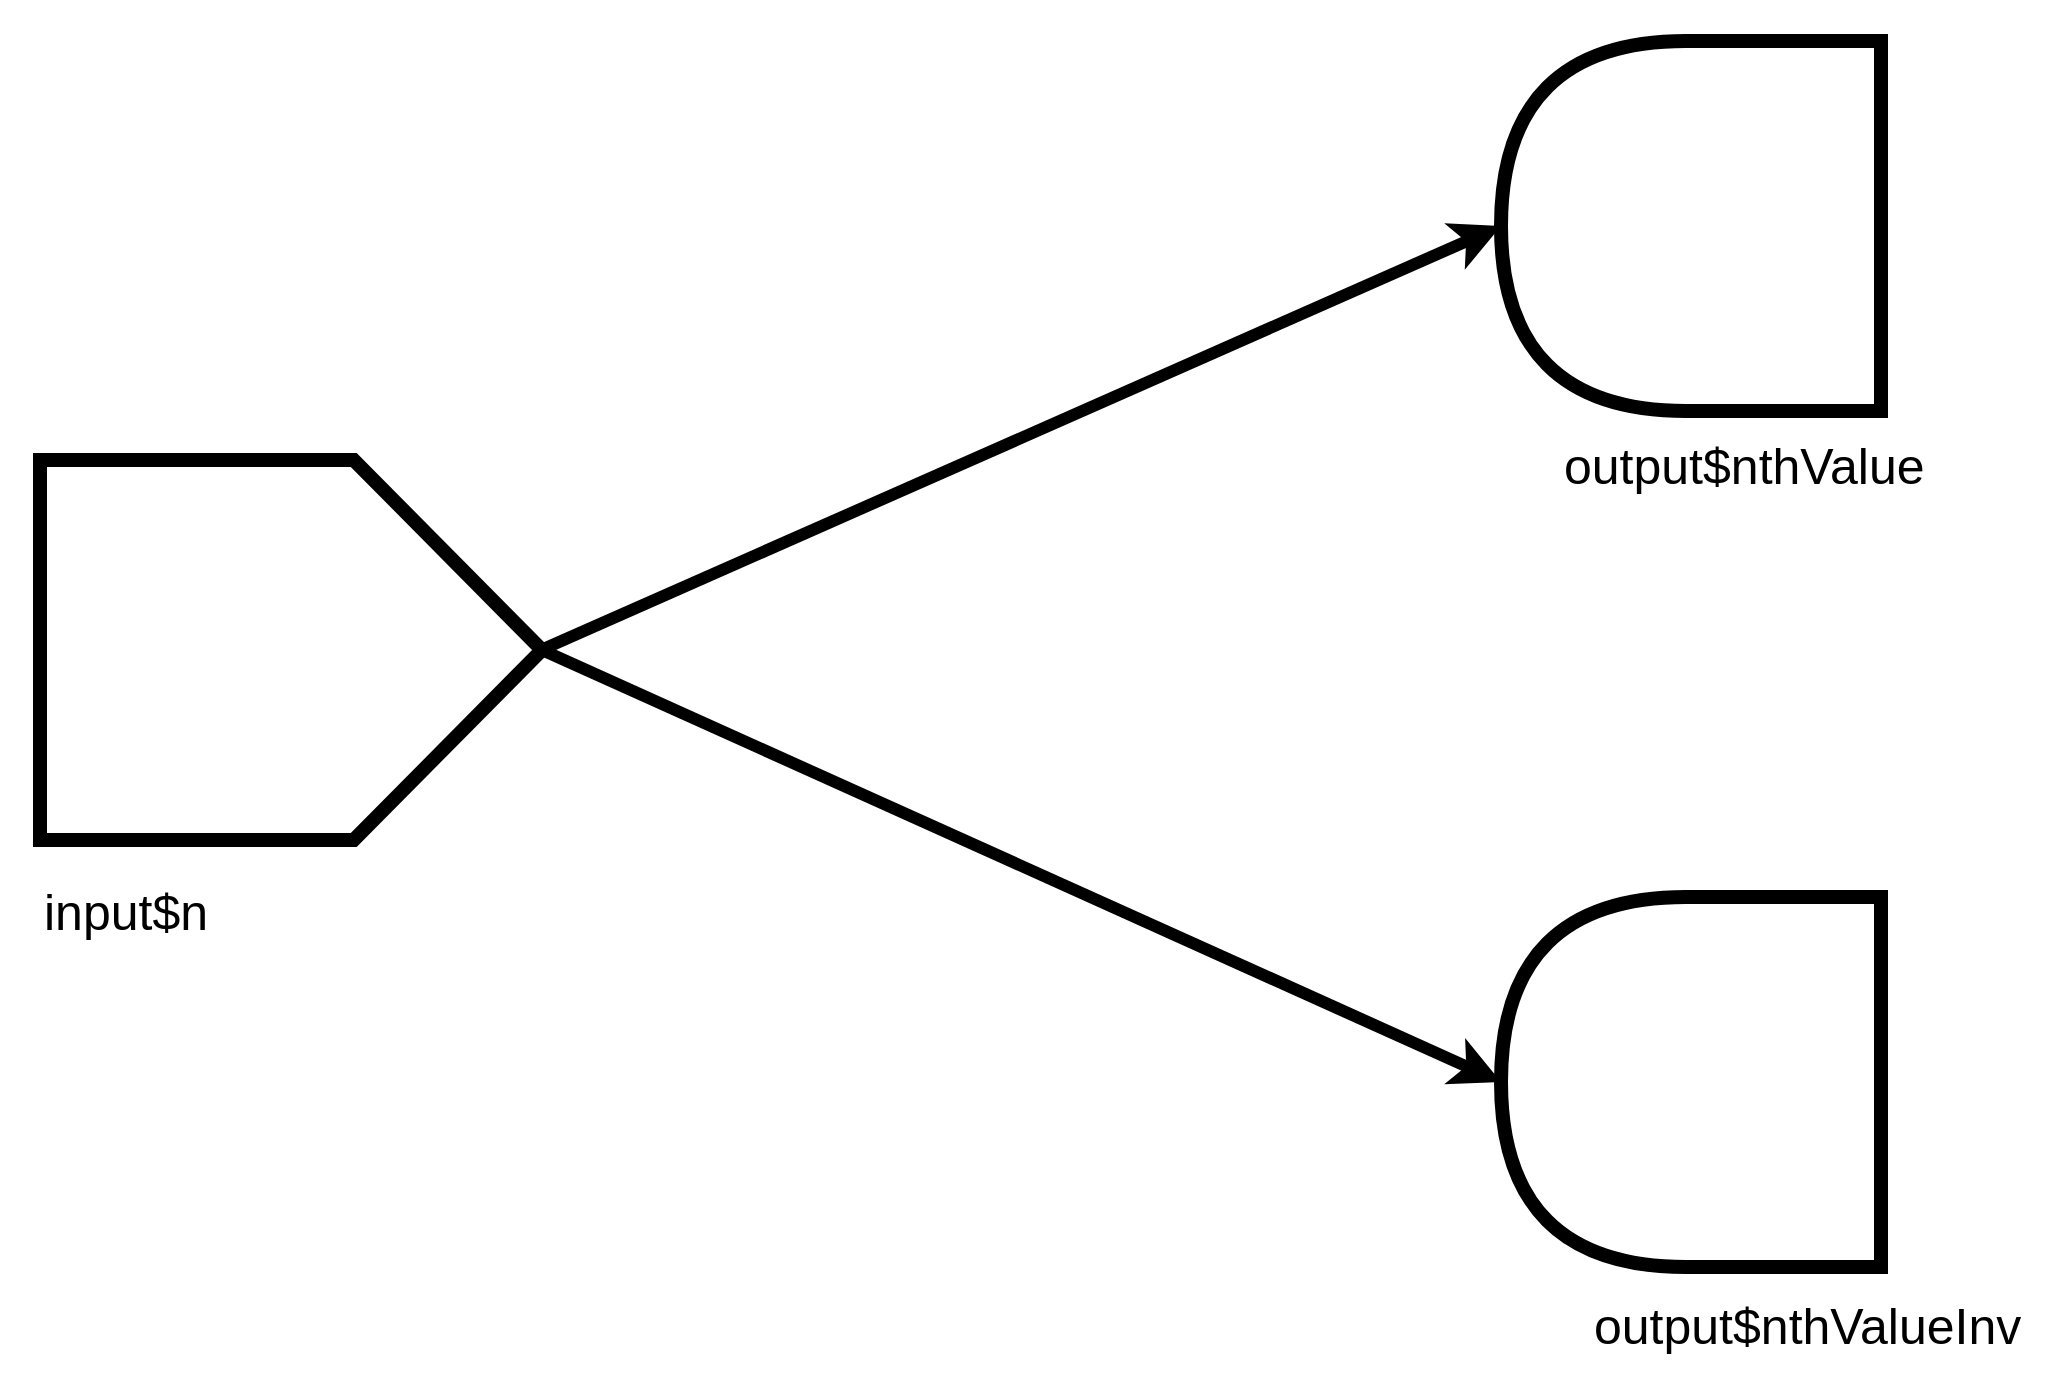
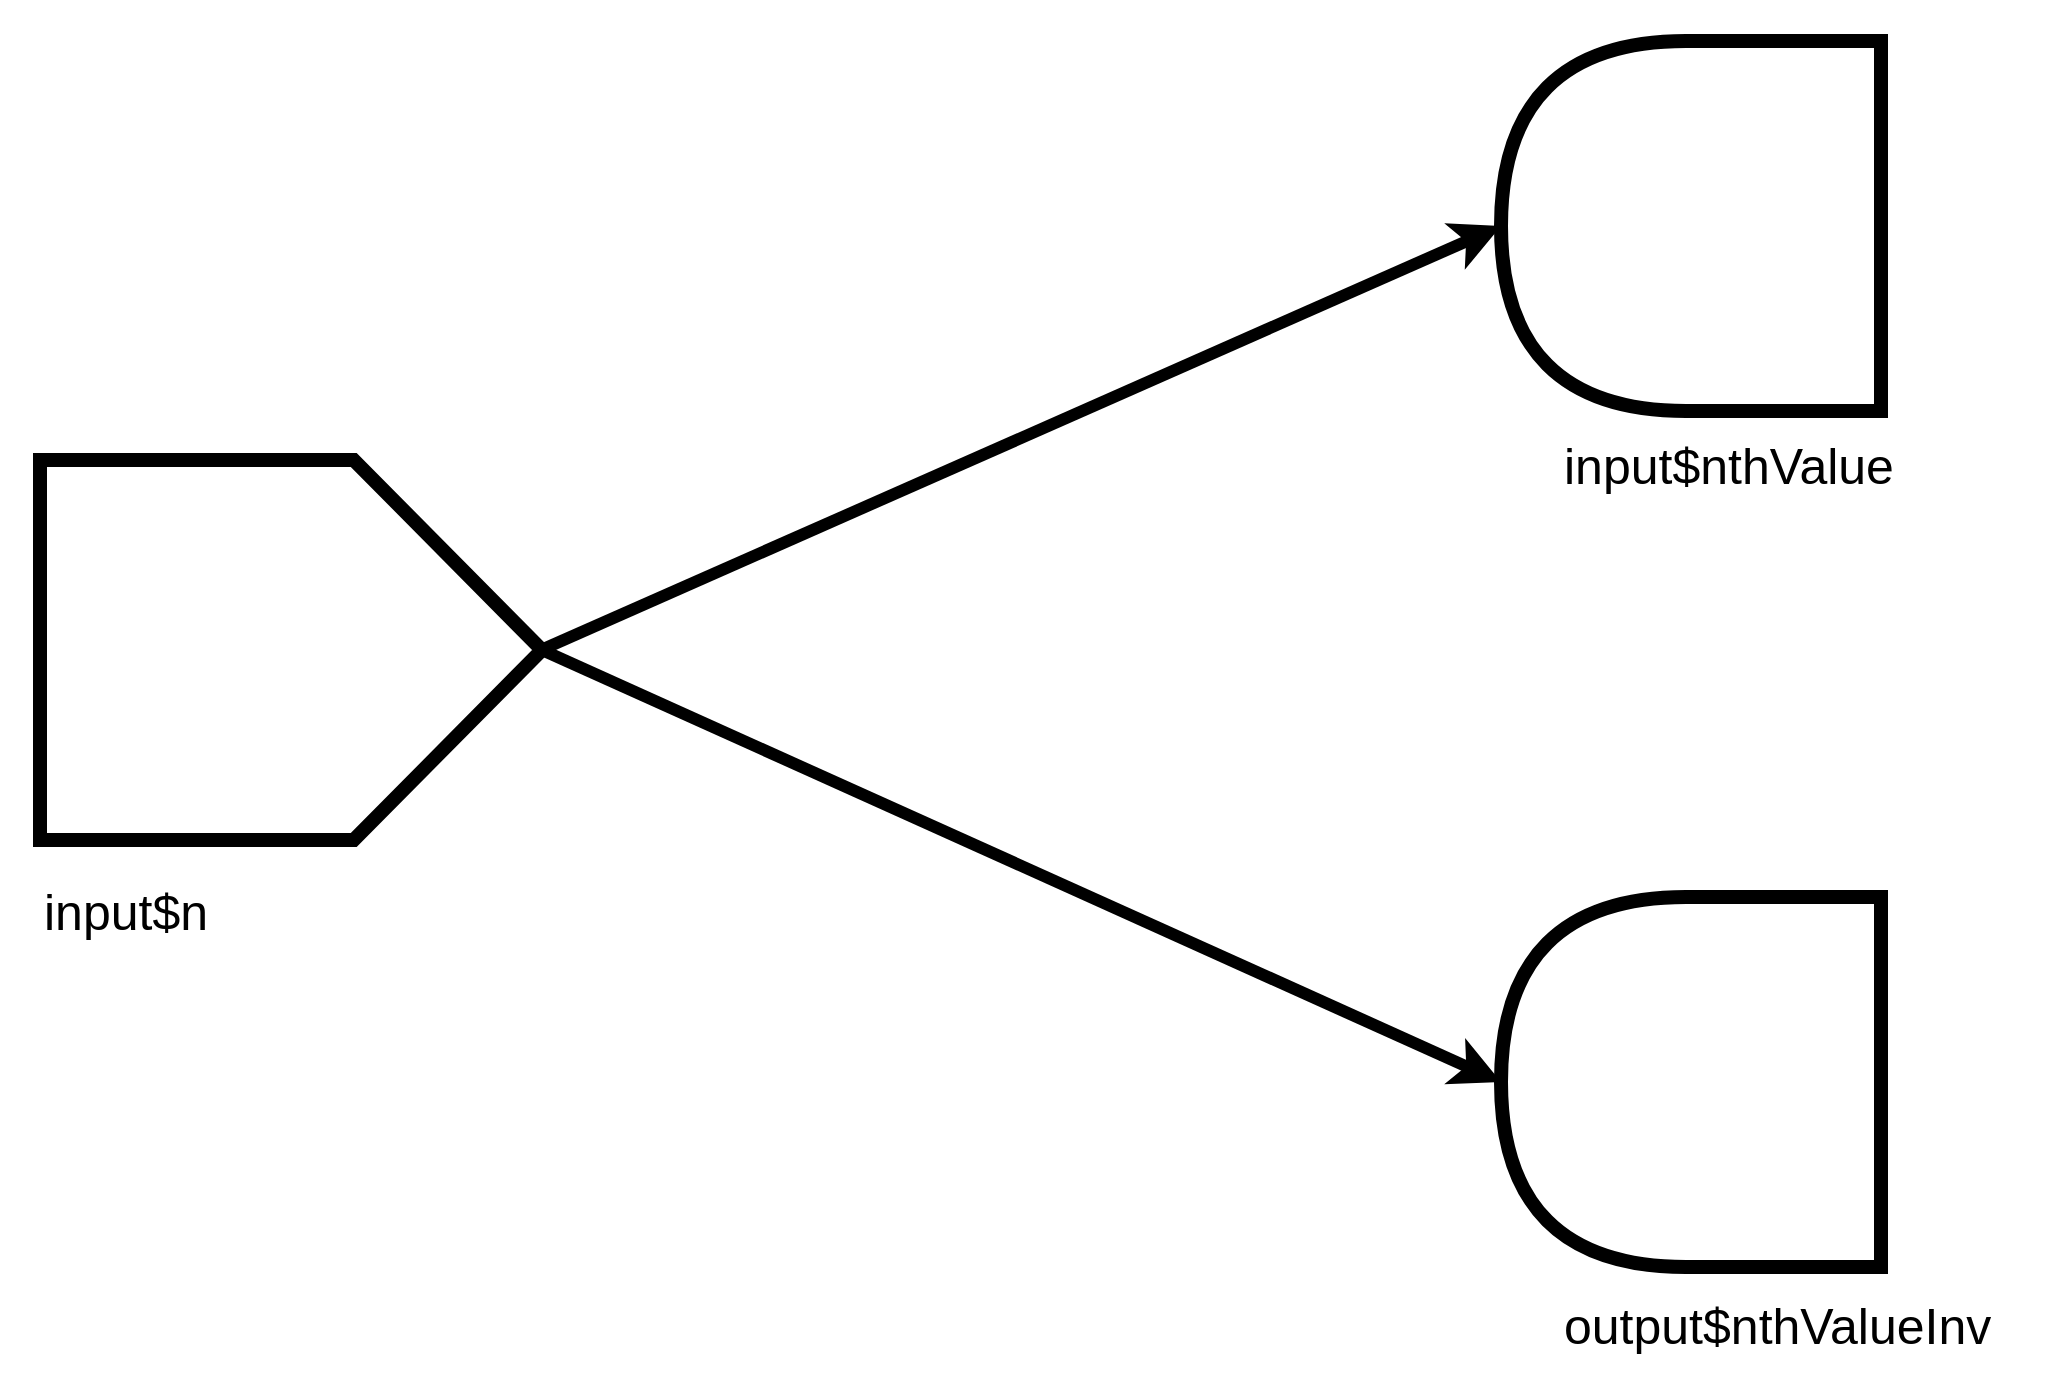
node "output$nthValue": label "output$nthValue" -> "input$nthValue"
node "output$nthValueInv": moved (1821, 1321) -> (1791, 1321)
